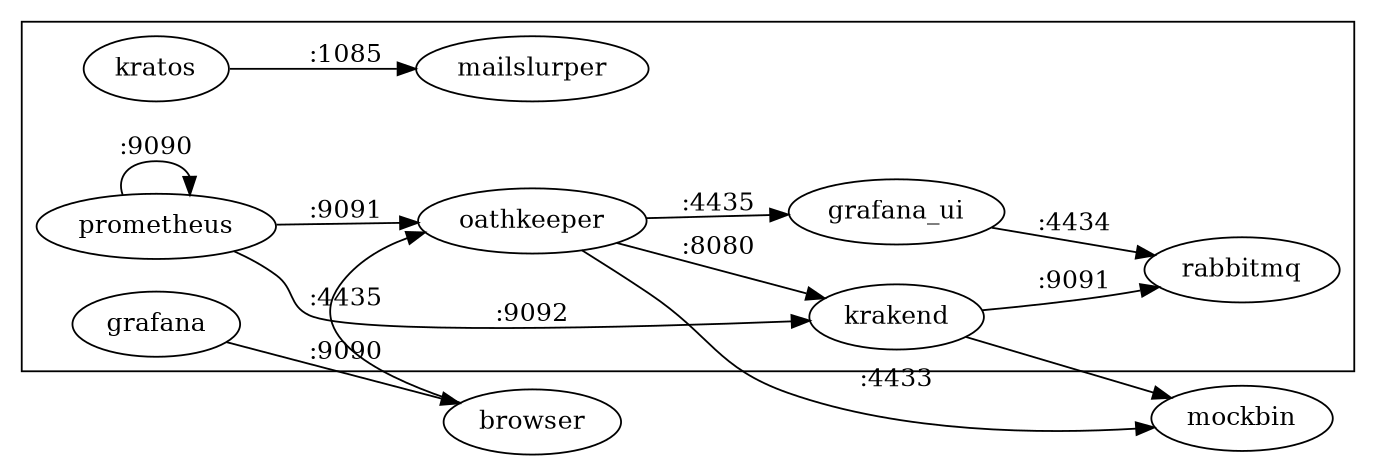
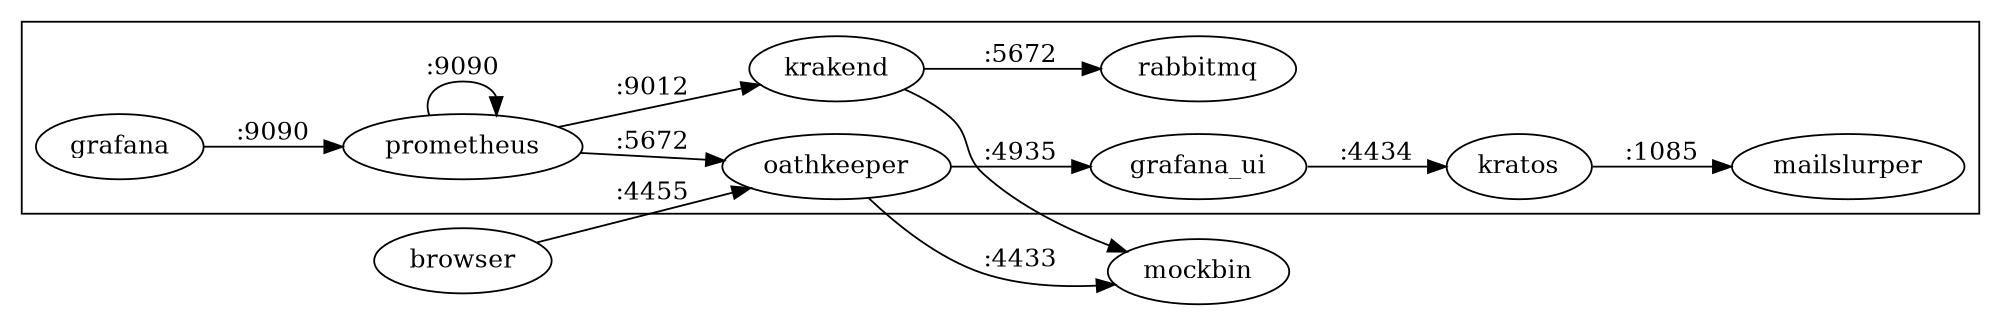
edge "oathkeeper" -> "grafana_ui": label ":4435" -> ":4935"
edge "prometheus" -> "oathkeeper": label ":9091" -> ":5672"
edge "grafana_ui" -> "rabbitmq": now "grafana_ui" -> "kratos"
edge "oathkeeper" -> "krakend": removed, label ":8080"
edge "krakend" -> "rabbitmq": label ":9091" -> ":5672"
edge "browser" -> "oathkeeper": label ":4435" -> ":4455"
edge "prometheus" -> "krakend": label ":9092" -> ":9012"
edge "grafana" -> "browser": now "grafana" -> "prometheus"
